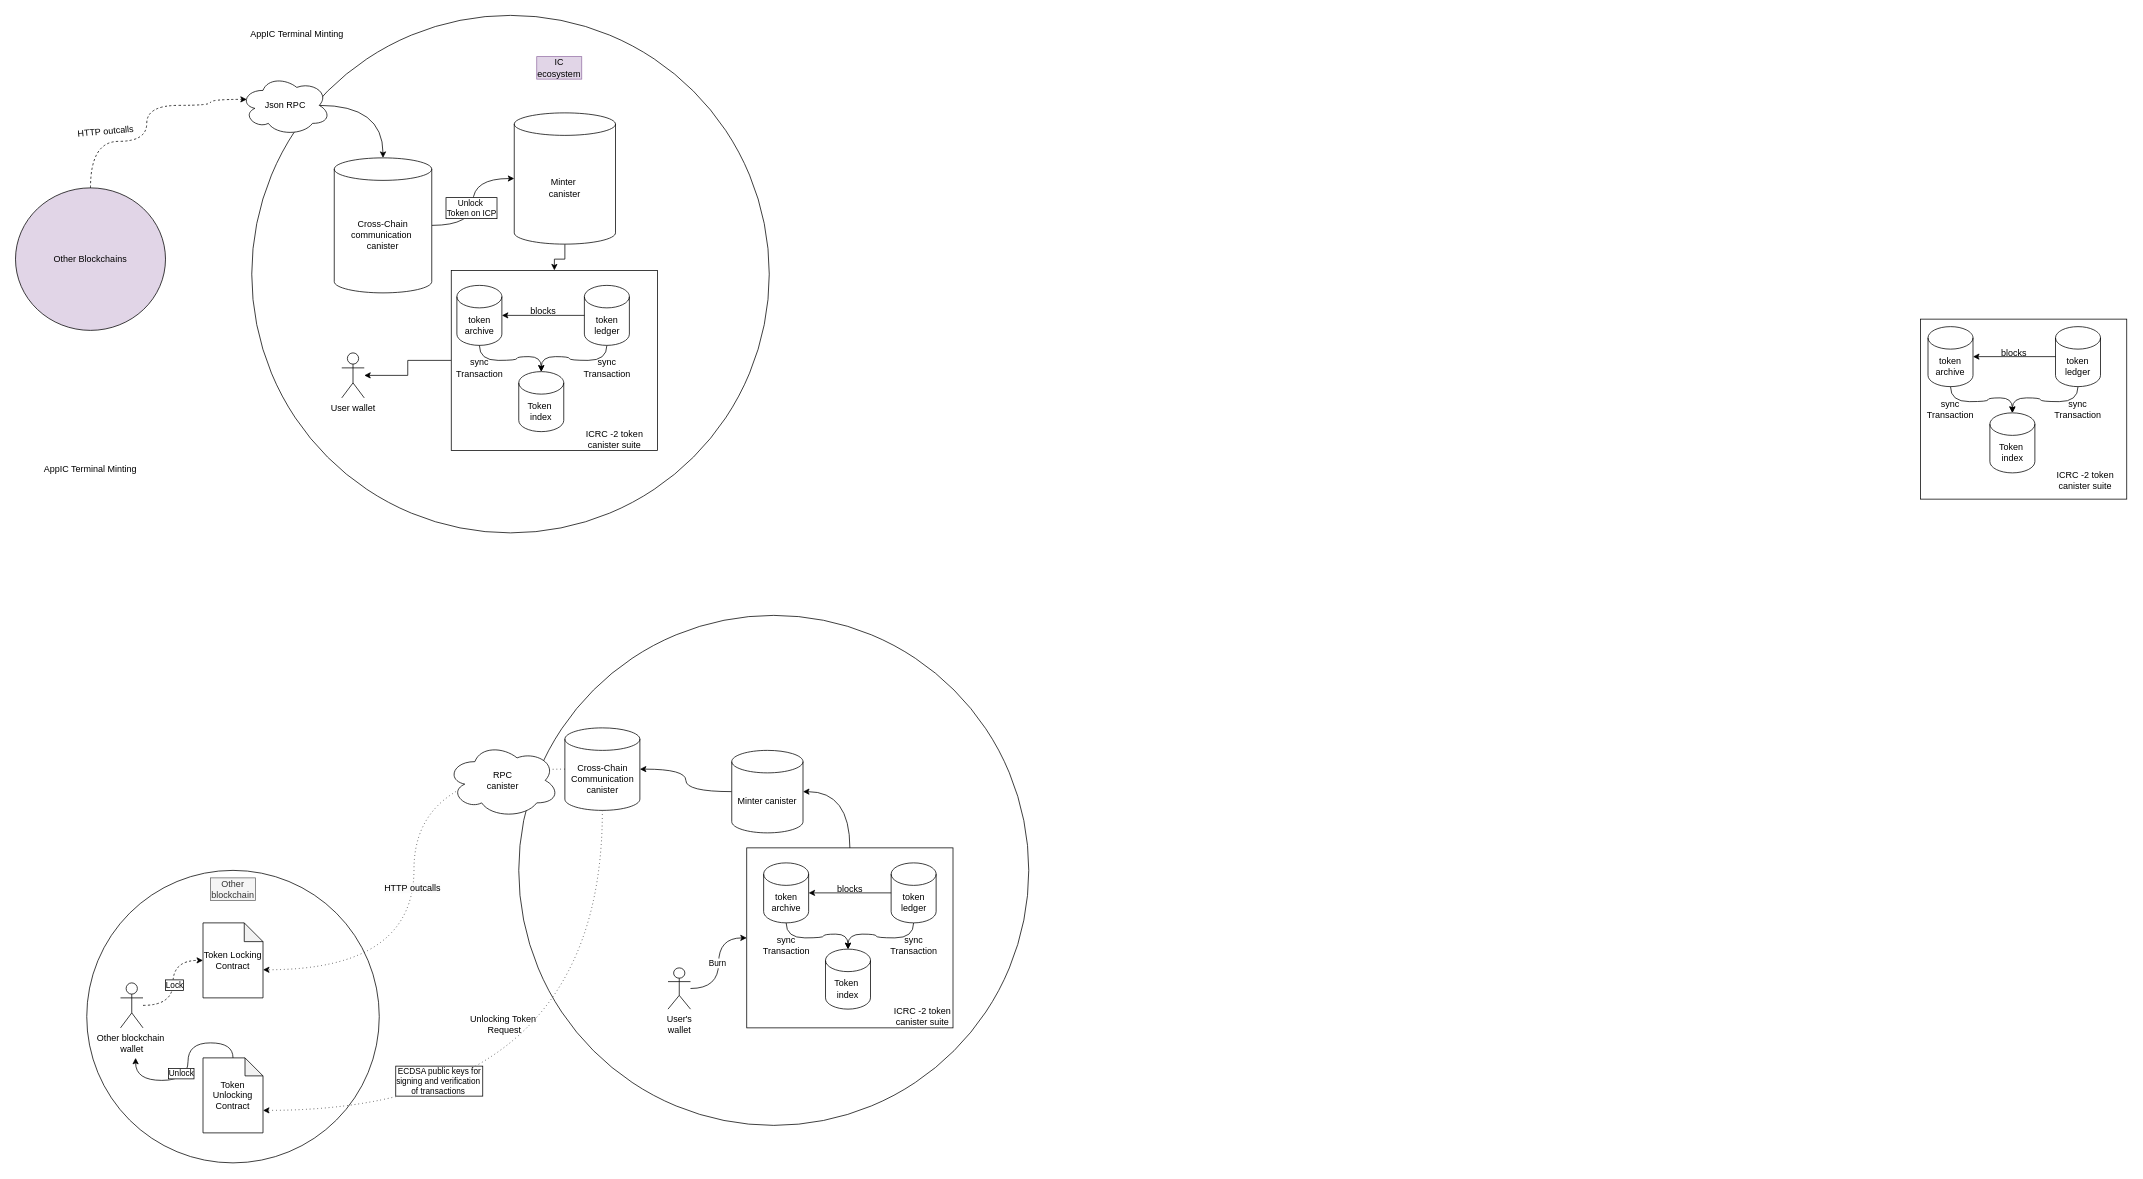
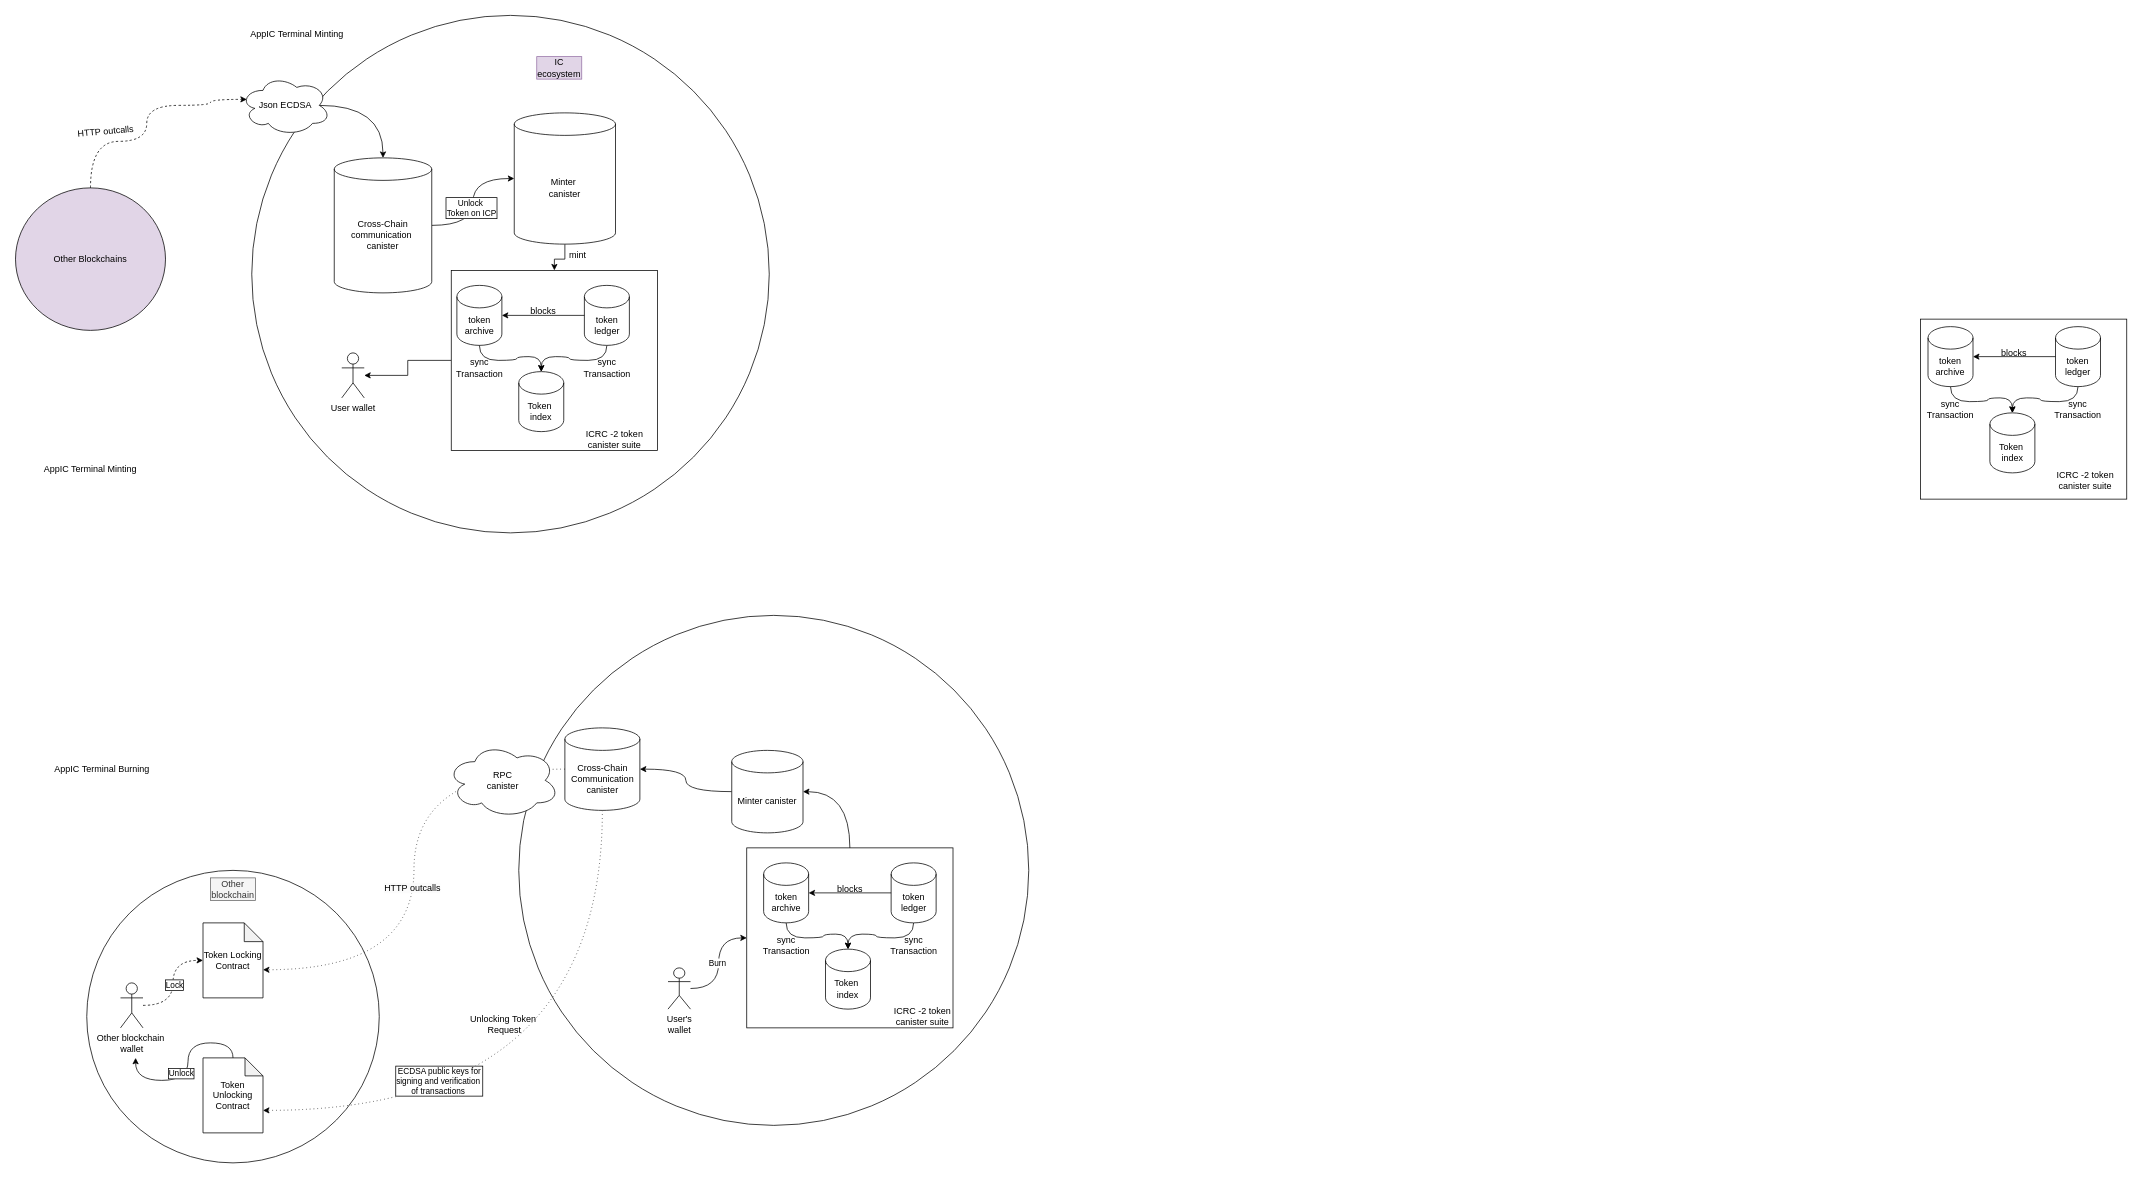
node "Json RPC": label "Json RPC" -> "Json ECDSA"
node "mint": added
node "AppIC Terminal Burning": added
